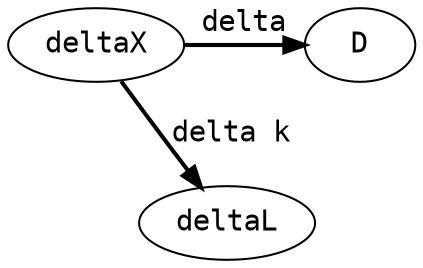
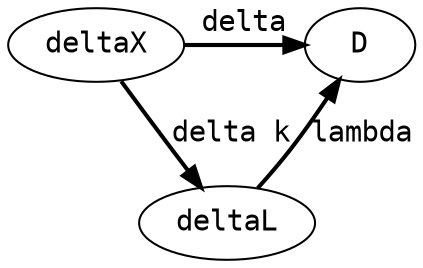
edge "deltaL" -> "D": added, label "lambda"
